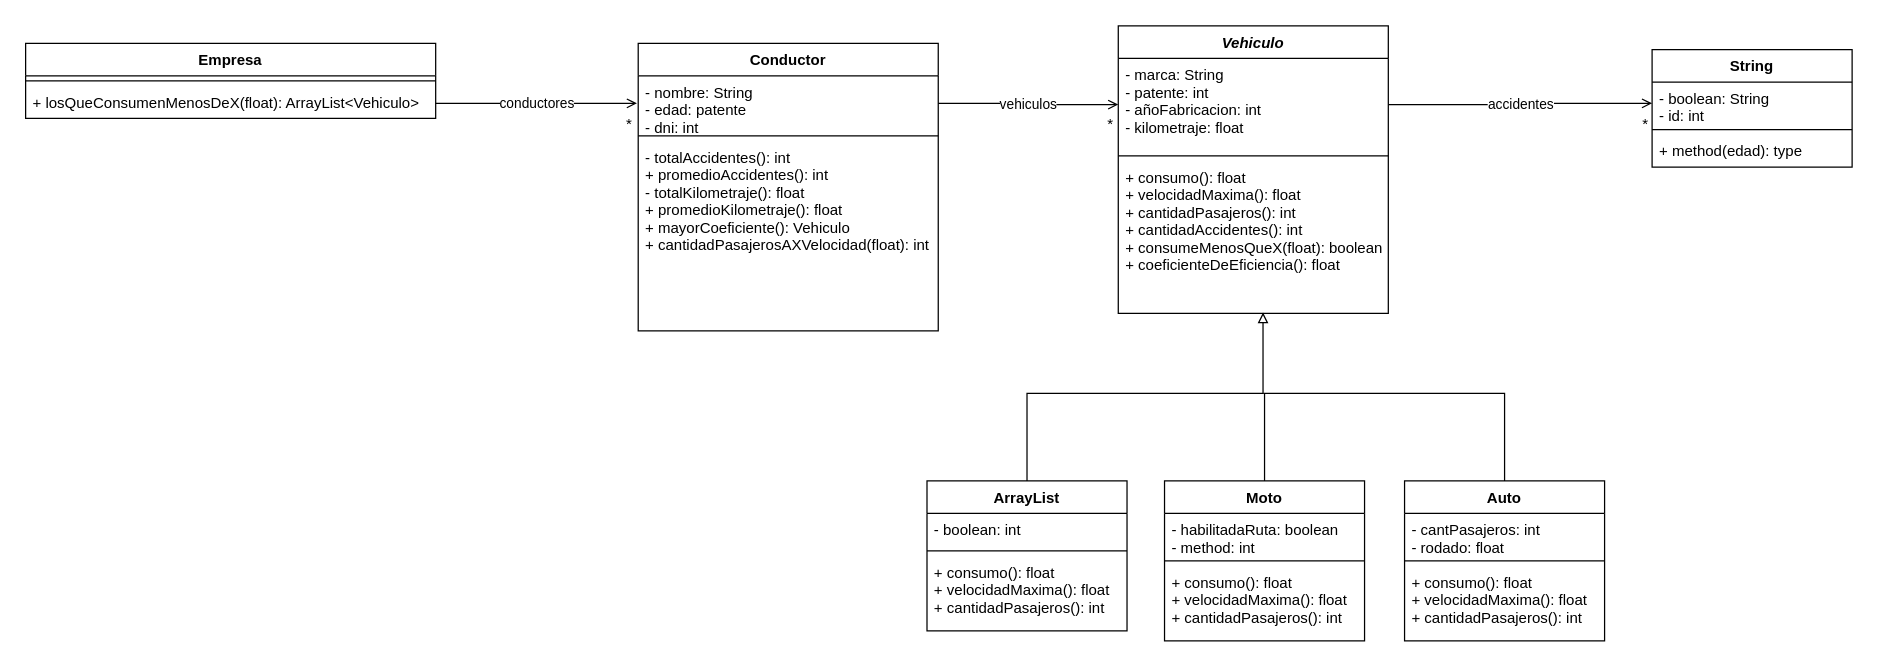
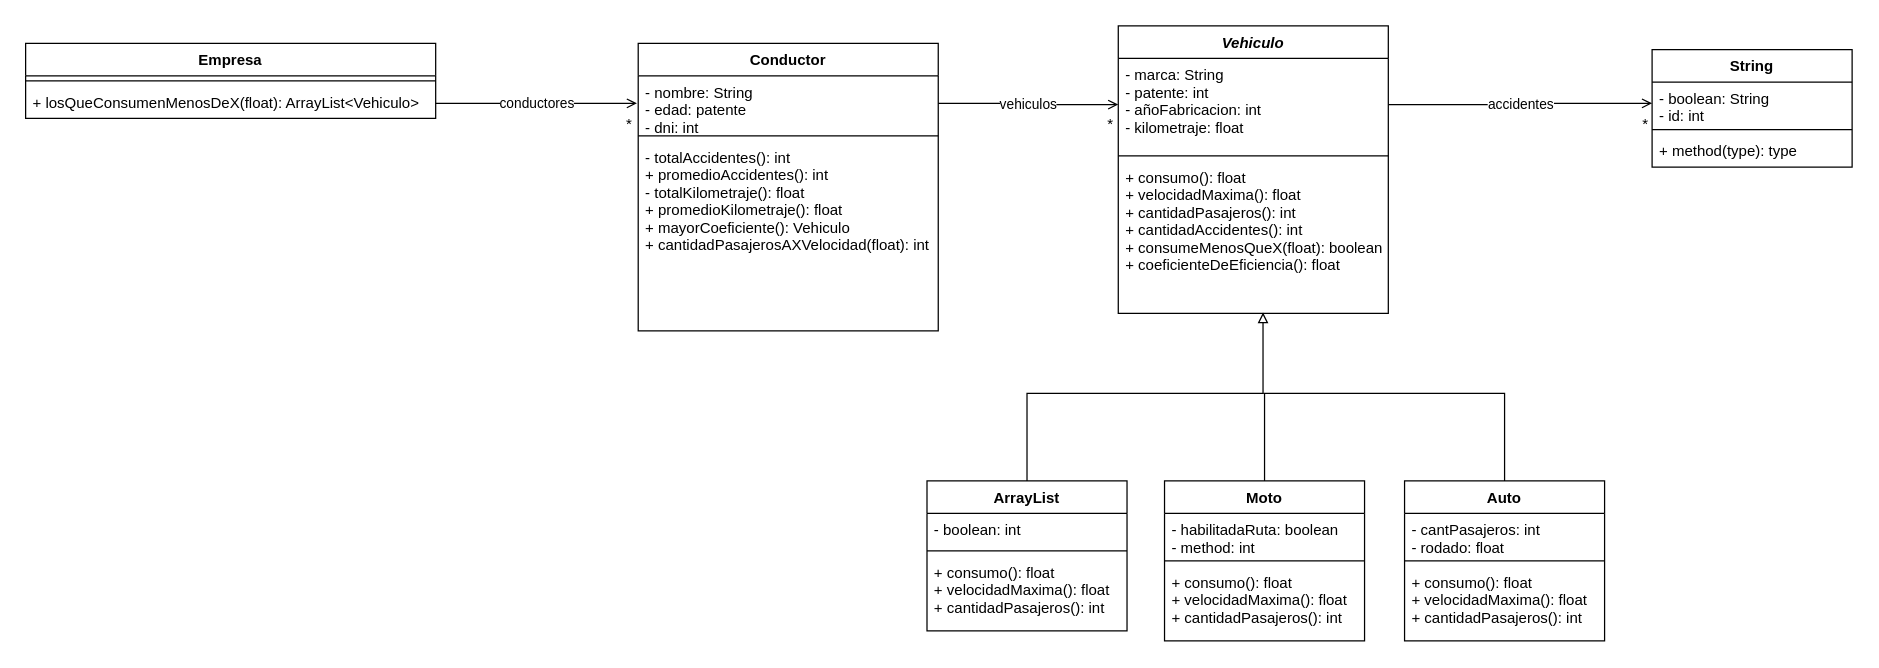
node "+ method(edad): type": label "+ method(edad): type" -> "+ method(type): type"
